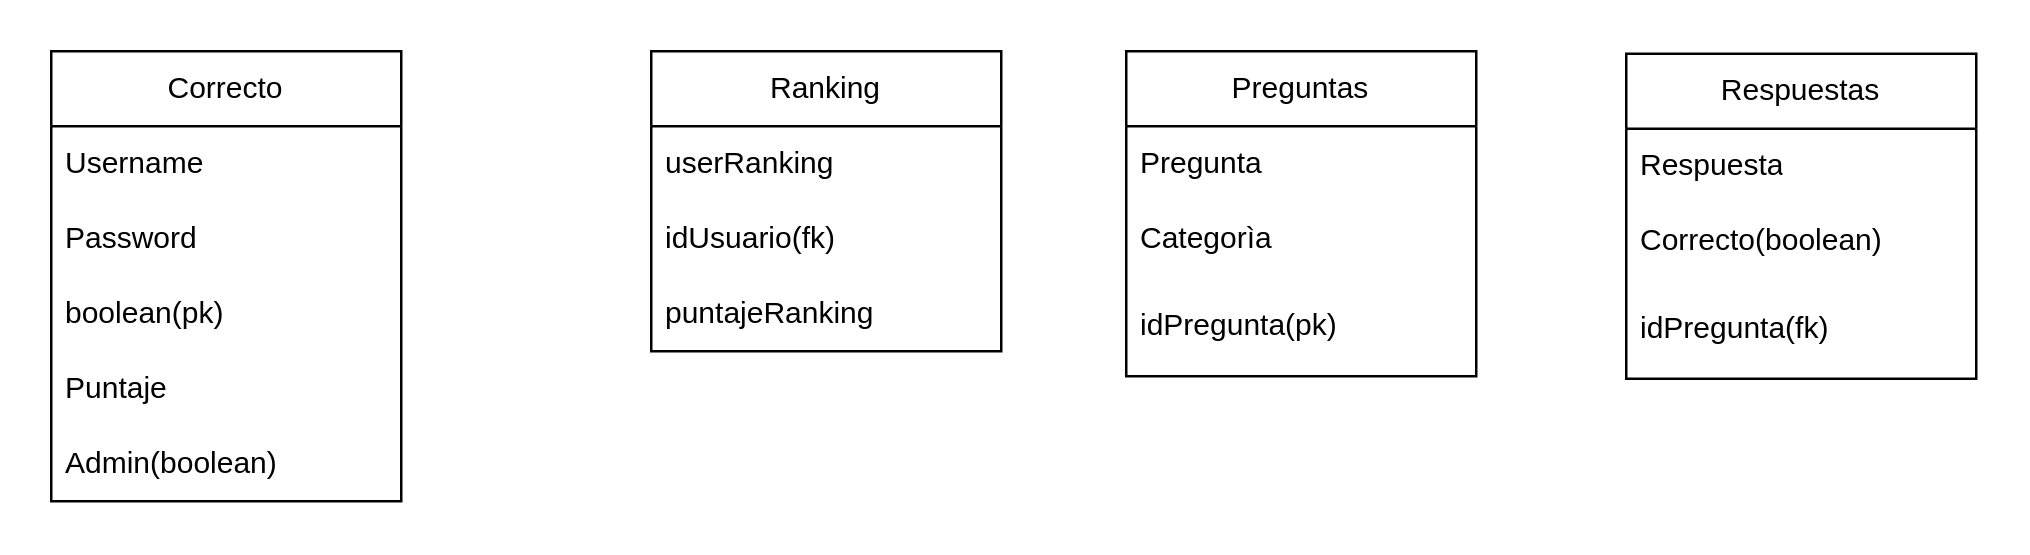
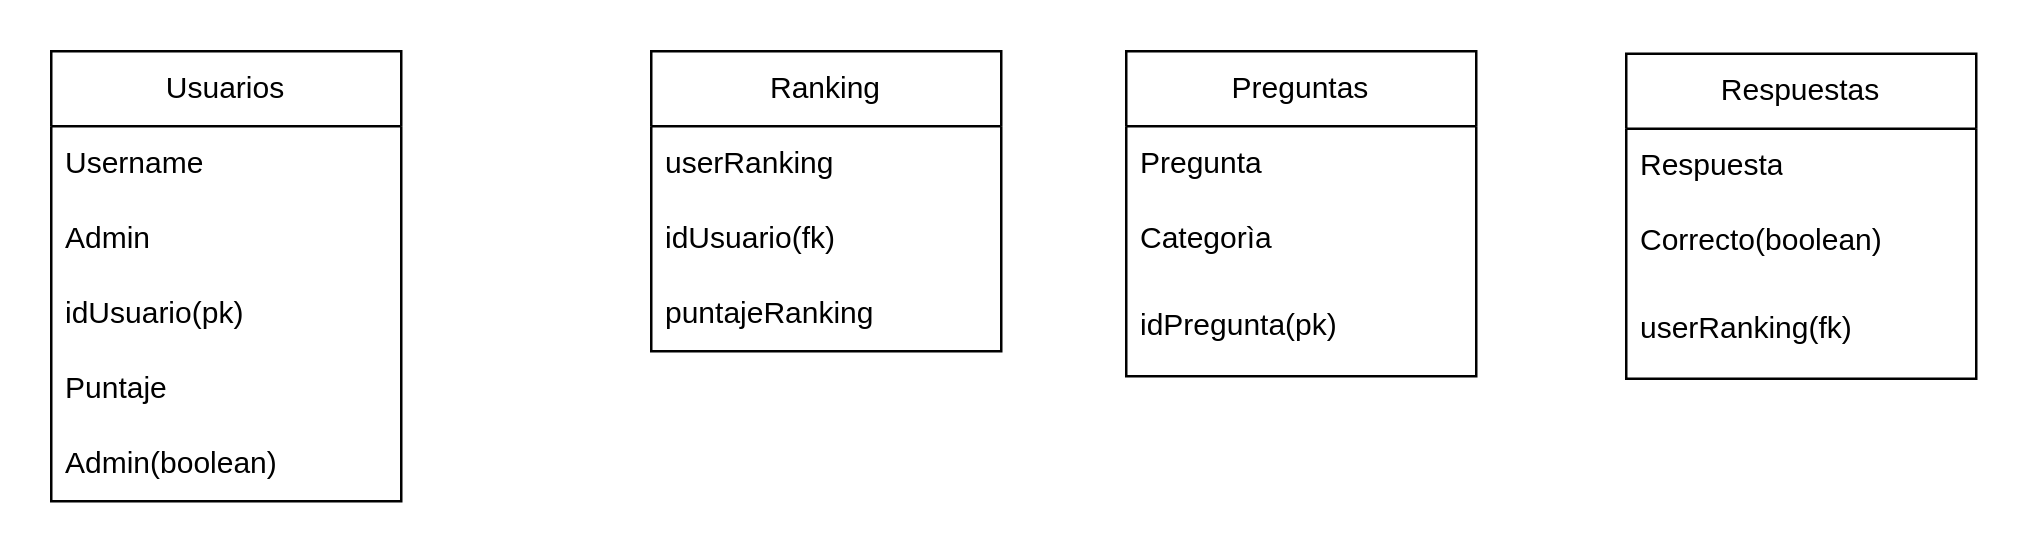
node "Correcto": label "Correcto" -> "Usuarios"
node "Password": label "Password" -> "Admin"
node "boolean(pk)": label "boolean(pk)" -> "idUsuario(pk)"
node "idPregunta(fk)": label "idPregunta(fk)" -> "userRanking(fk)"
